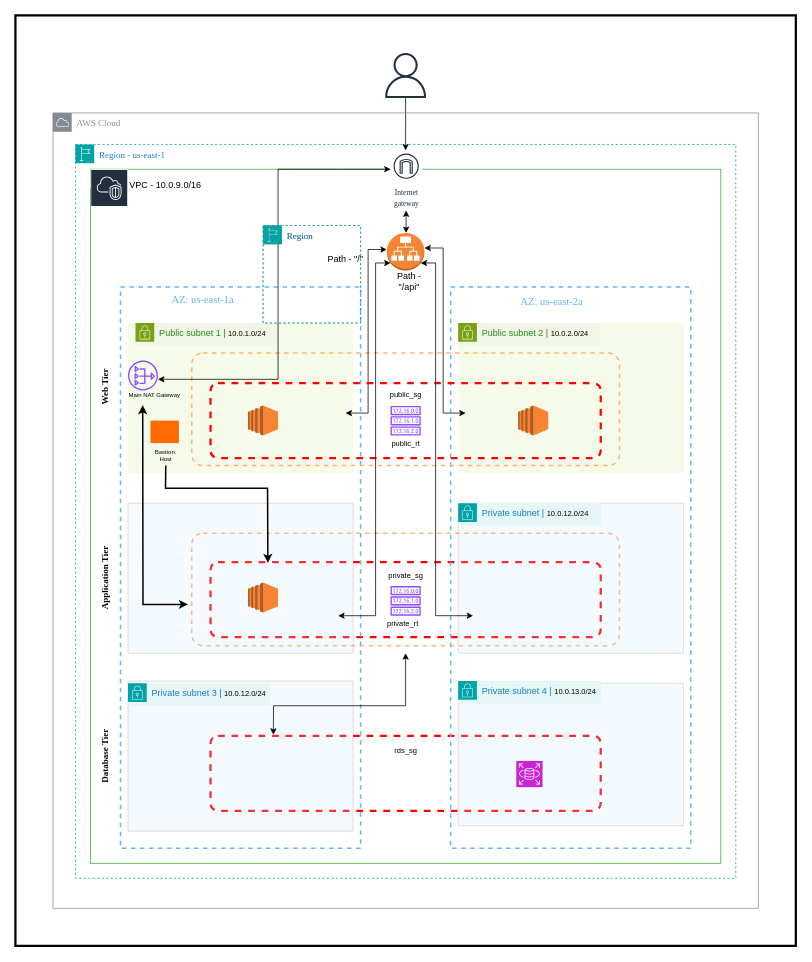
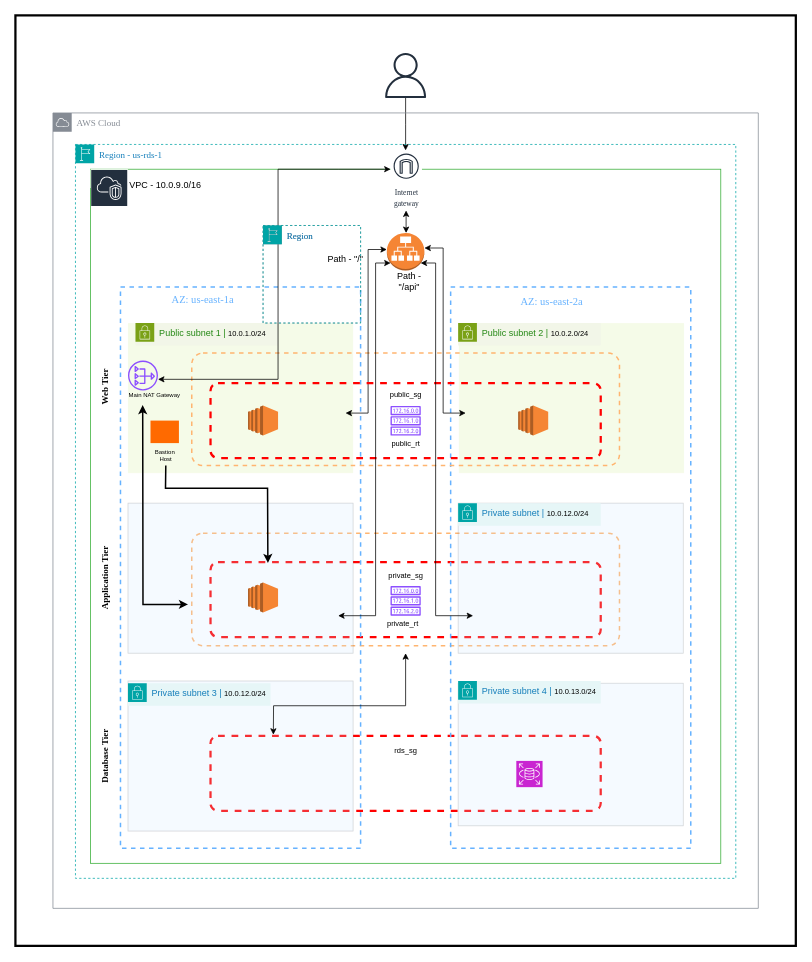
node "Region - us-east-1": label "Region - us-east-1" -> "Region - us-rds-1"
